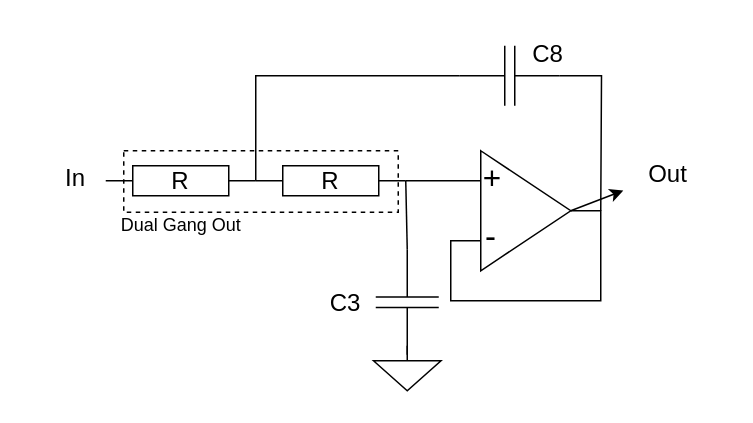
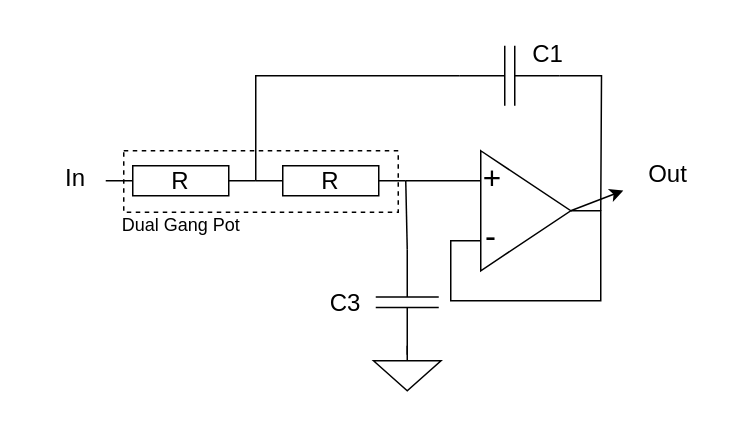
node "C8": label "C8" -> "C1"
node "Dual Gang Out": label "Dual Gang Out" -> "Dual Gang Pot"
